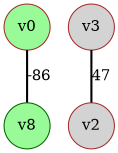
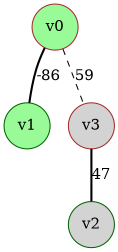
edge "v0" -- "v3": added, label "59"
node "v8": label "v8" -> "v1"
node "v2": color brown -> darkgreen
